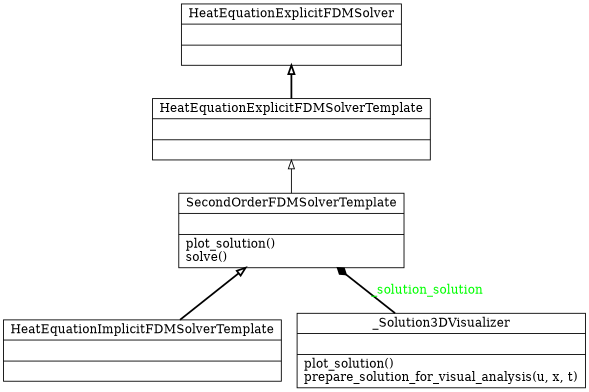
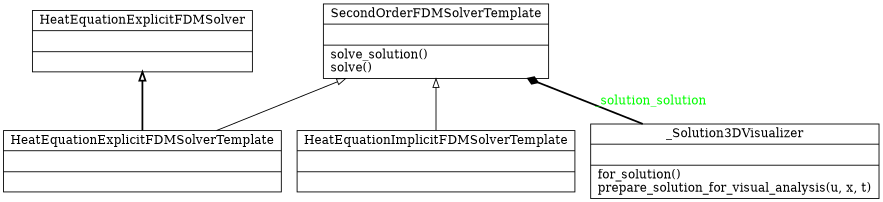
edge "SecondOrderFDMSolverTemplate" -> "HeatEquationExplicitFDMSolverTemplate": reversed
node "SecondOrderFDMSolverTemplate": text "plot_solution()" -> "solve_solution()"
edge "HeatEquationImplicitFDMSolverTemplate" -> "SecondOrderFDMSolverTemplate": style bold -> solid
node "_Solution3DVisualizer": text "plot_solution()" -> "for_solution()"
